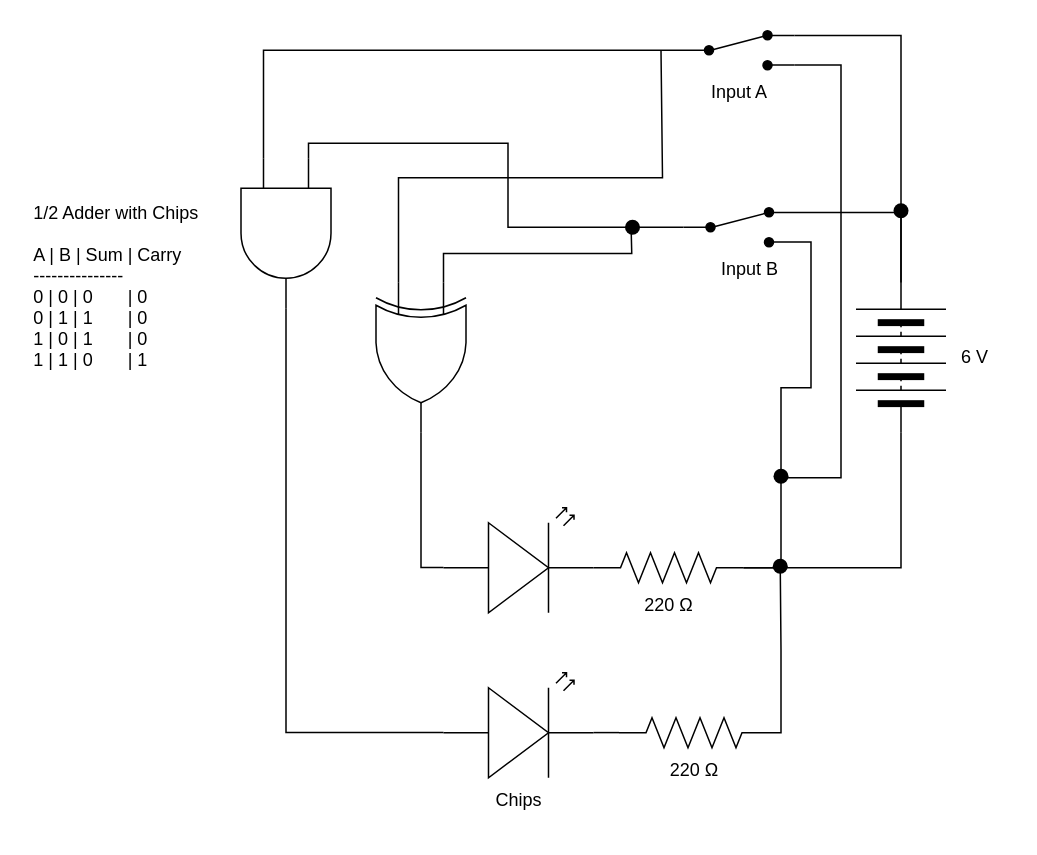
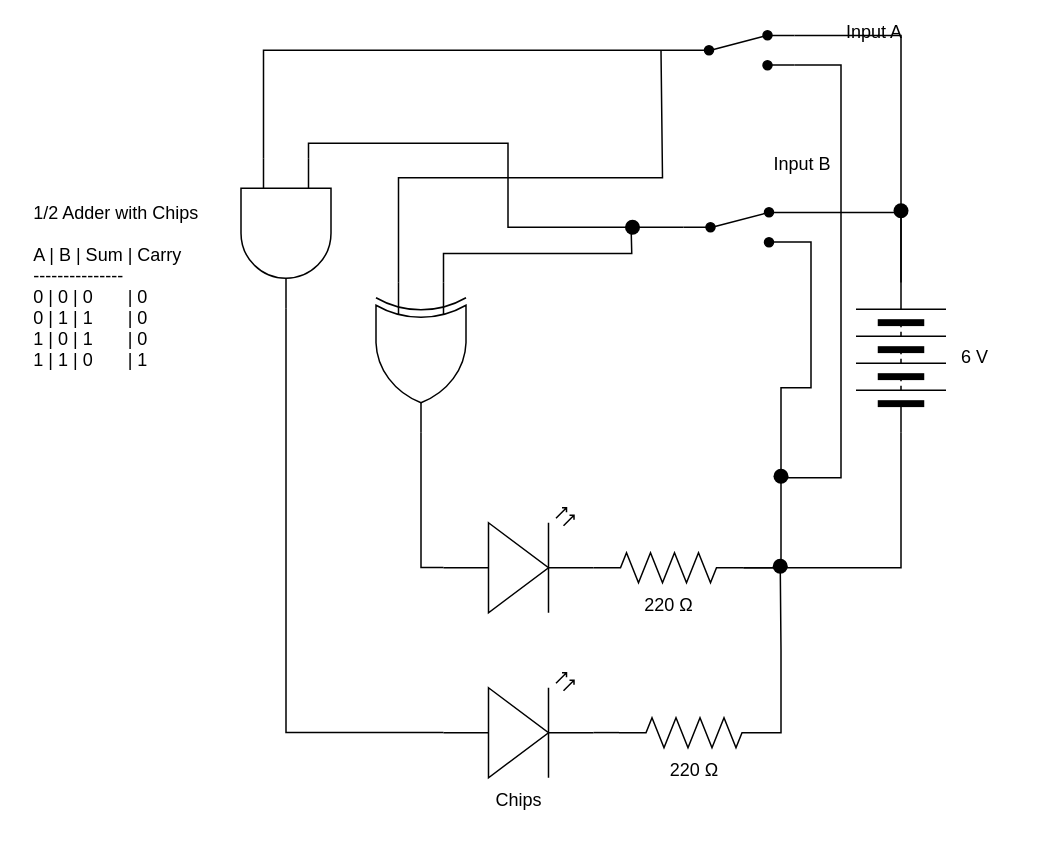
node "Input A": moved (738, 92) -> (873, 32)
node "Input B": moved (749, 269) -> (802, 164)
